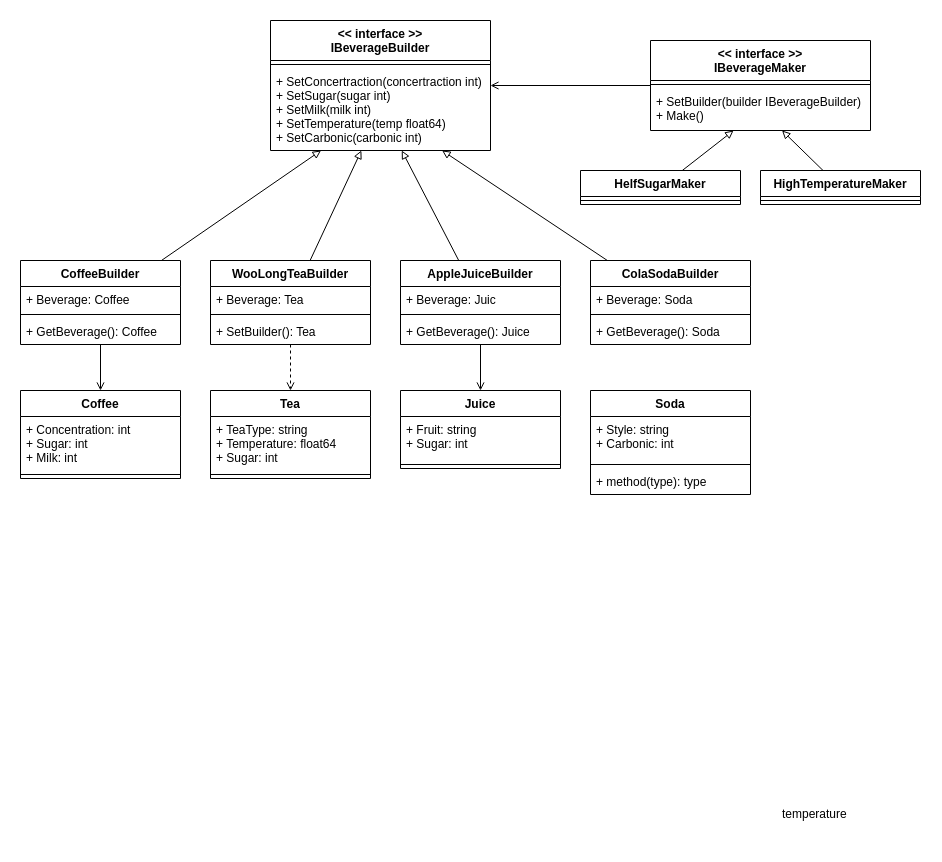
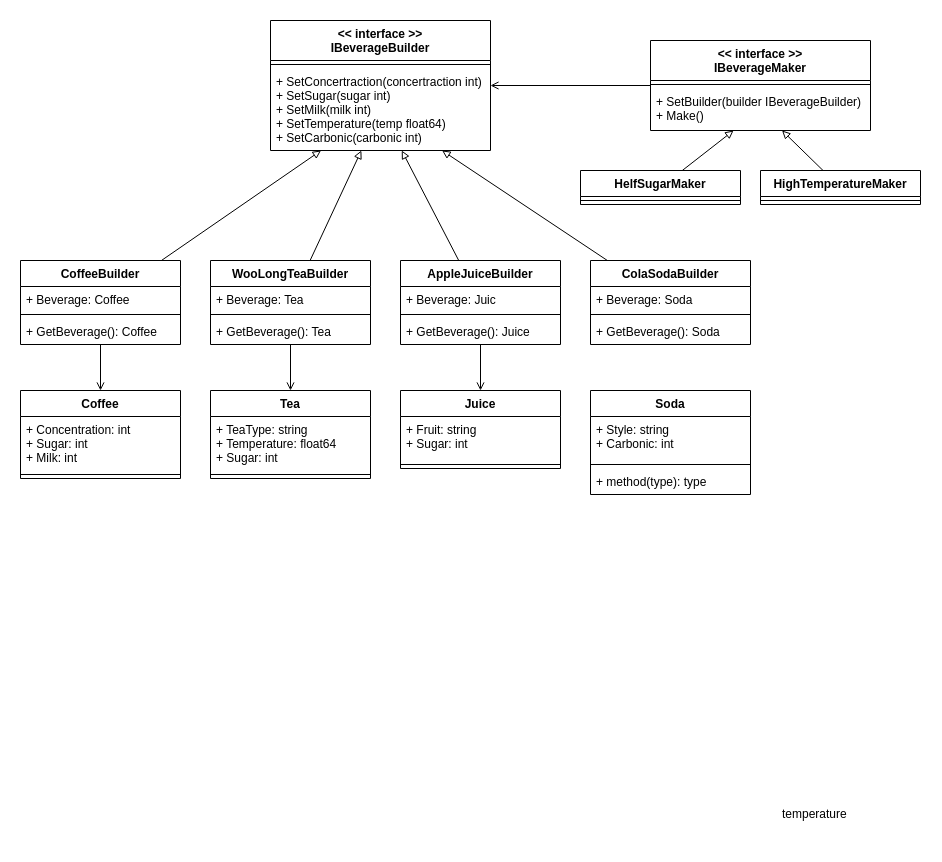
node "+ SetBuilder(): Tea": label "+ SetBuilder(): Tea" -> "+ GetBeverage(): Tea"
edge "WooLongTeaBuilder" -> "Tea": style dashed -> solid
